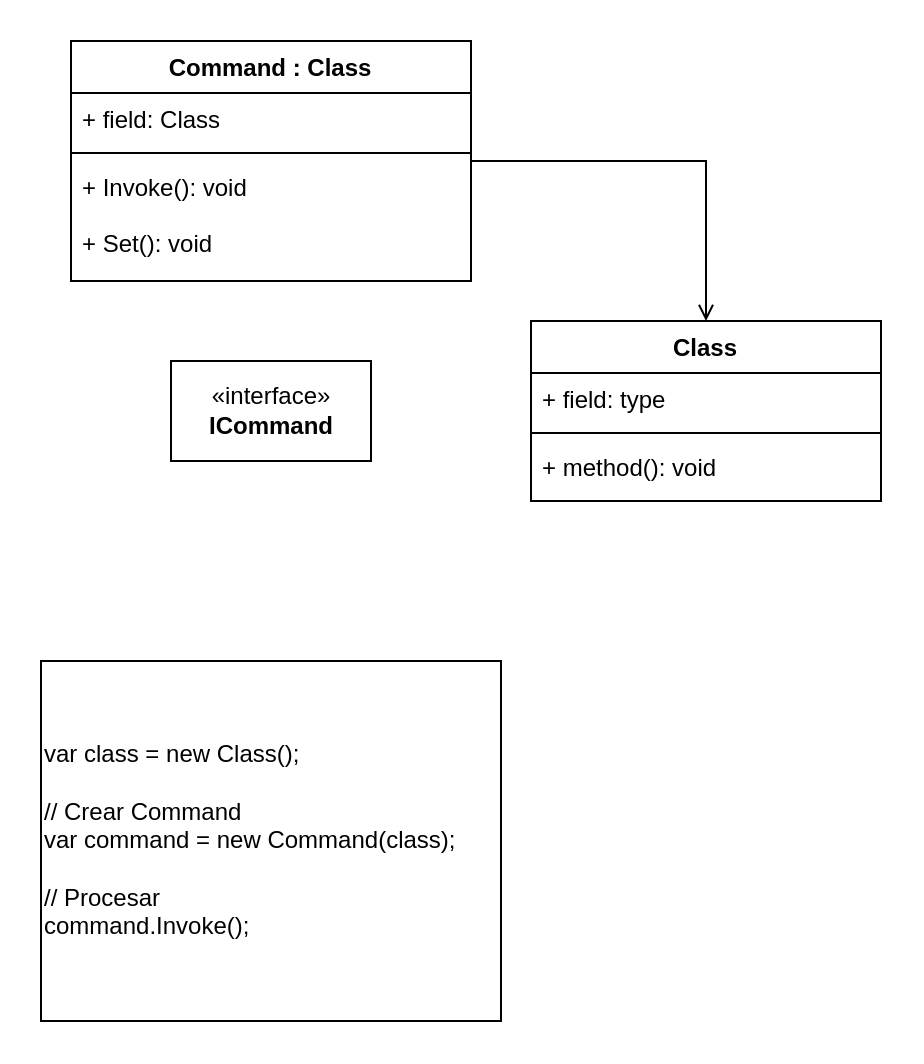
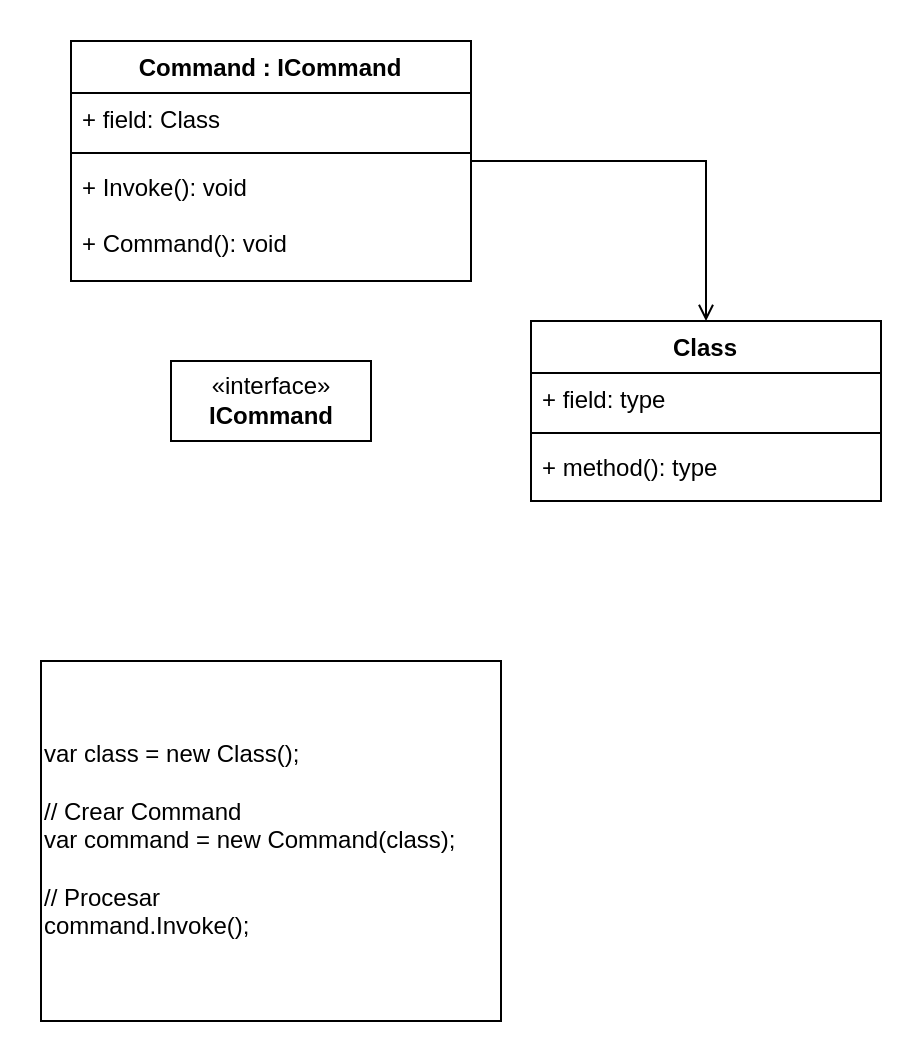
node "Command : Class": label "Command : Class" -> "Command : ICommand"
node "+ Invoke(): void + Set(): void": label "+ Invoke(): void + Set(): void" -> "+ Invoke(): void + Command(): void"
node "«interface» ICommand": size 200x100 -> 200x80
node "+ method(): void": label "+ method(): void" -> "+ method(): type"
